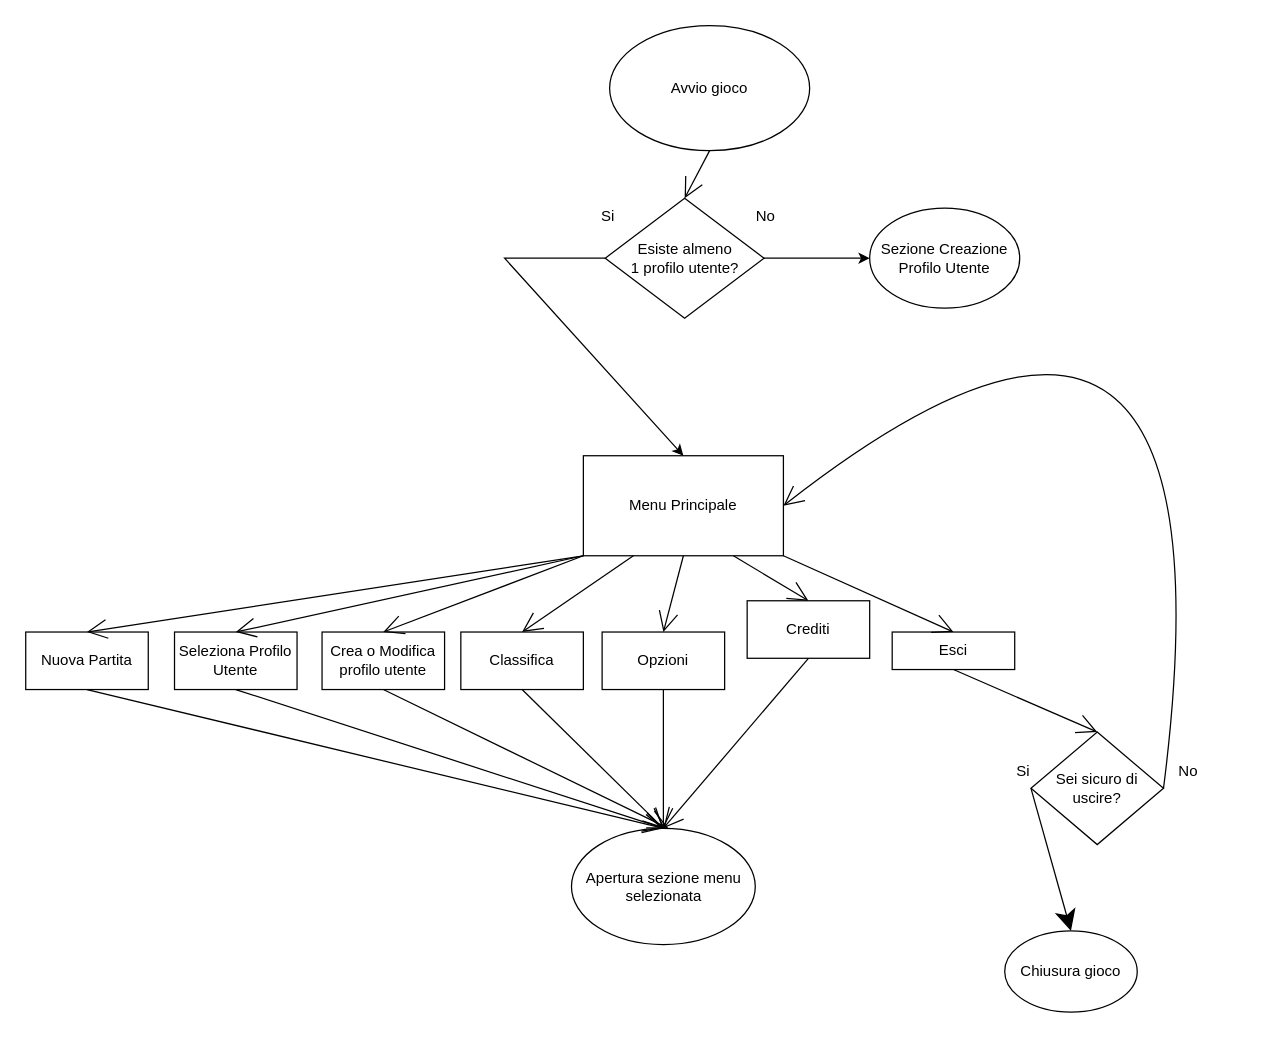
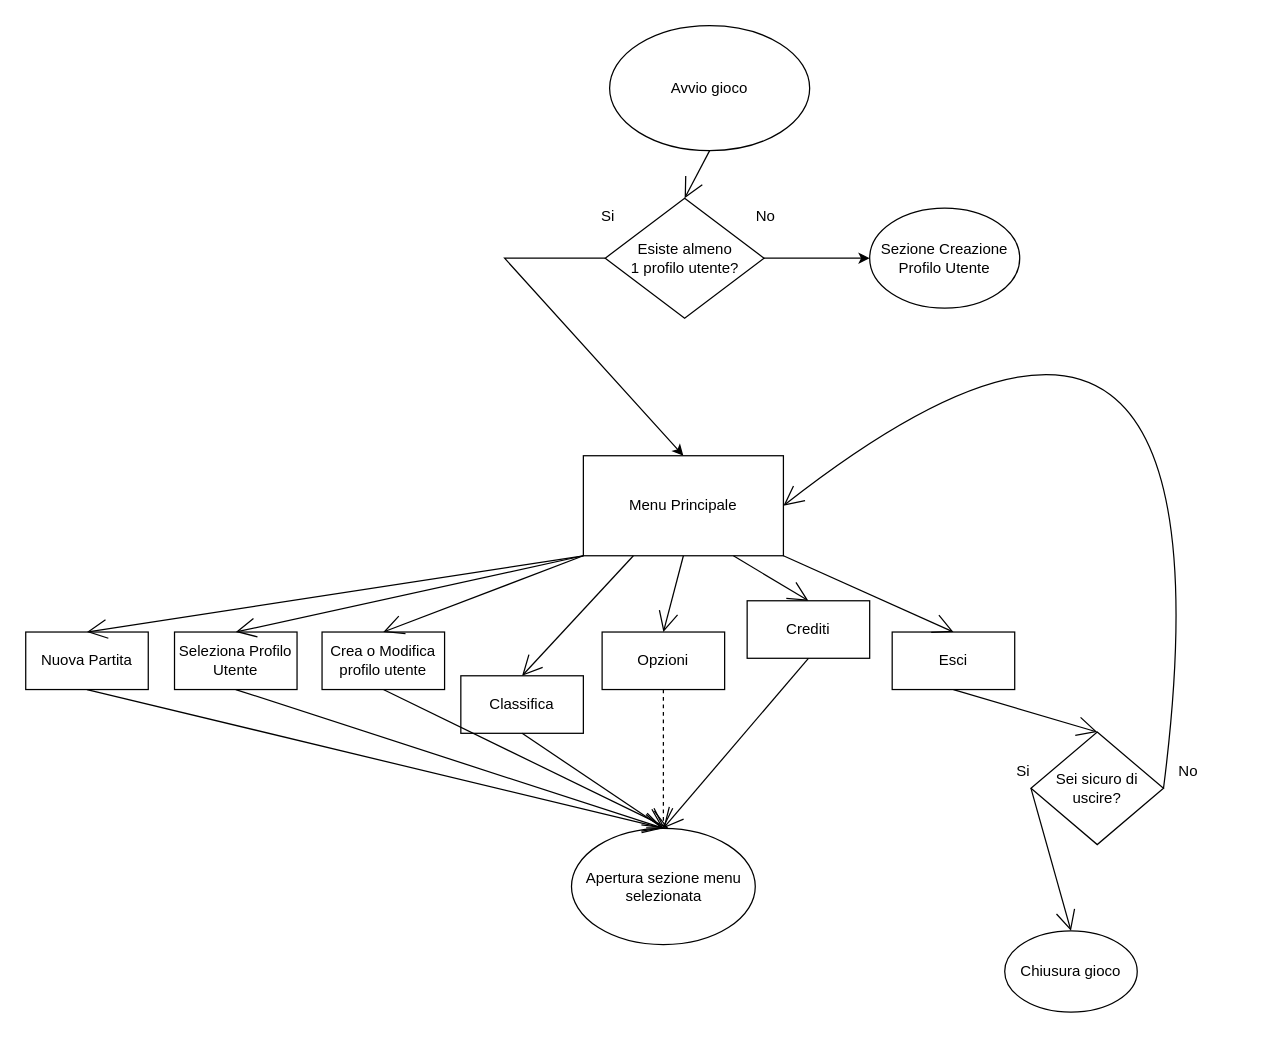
node "Esci": size 123x38 -> 123x58
node "Classifica": moved (522, 661) -> (522, 704)
edge "Opzioni" -> "Apertura sezione menu selezionata": style solid -> dashed
edge "Sei sicuro di uscire?" -> "Chiusura gioco": arrowhead classic -> open
